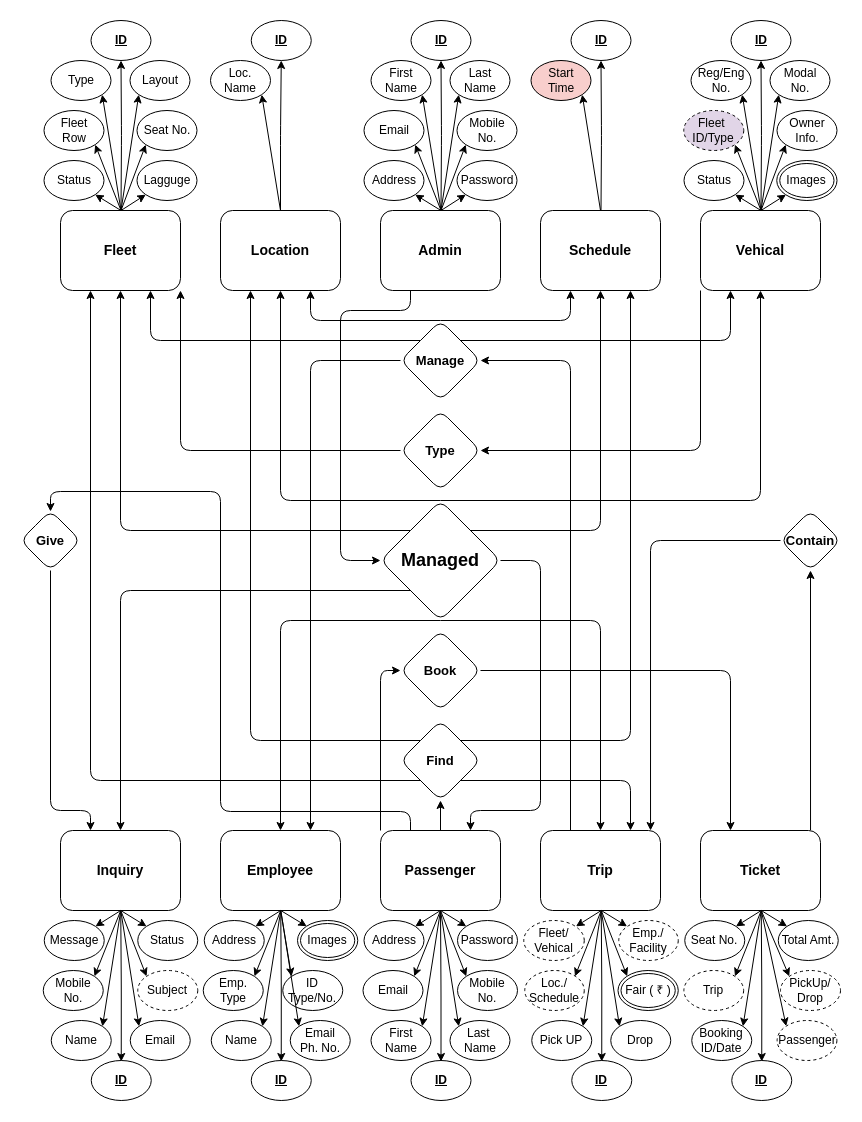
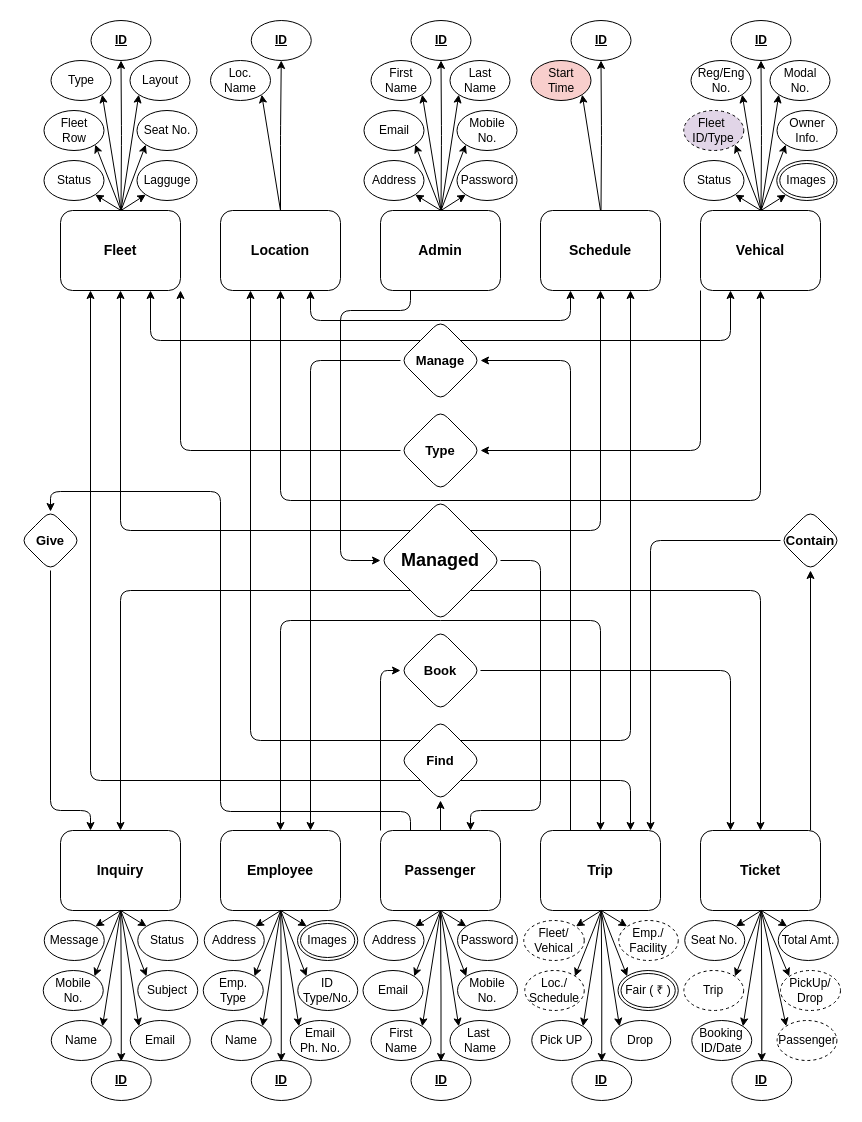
edge "Managed" -> "Ticket": added
node "Subject": style dashed -> solid
node "ID Type/No.": moved (313, 991) -> (328, 991)
